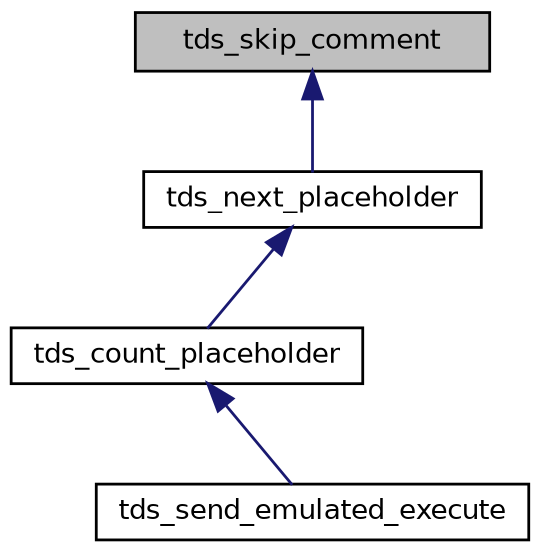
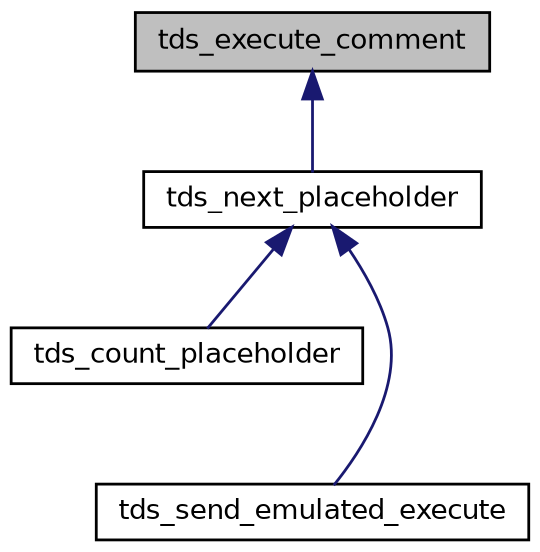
node "tds_skip_comment": label "tds_skip_comment" -> "tds_execute_comment"
edge "tds_send_emulated_execute" -> "tds_count_placeholder": now "tds_send_emulated_execute" -> "tds_next_placeholder"
